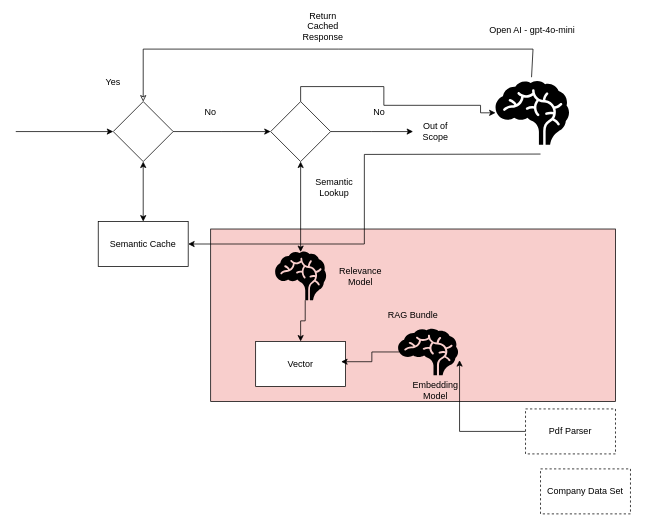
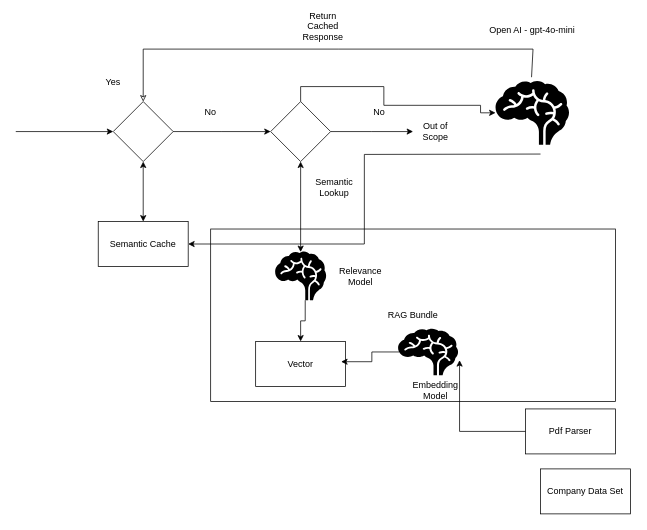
node "RAG Bundle": fillcolor #f8cecc -> #ffffff
node "Pdf Parser": style dashed -> solid
node "Company Data Set": style dashed -> solid
